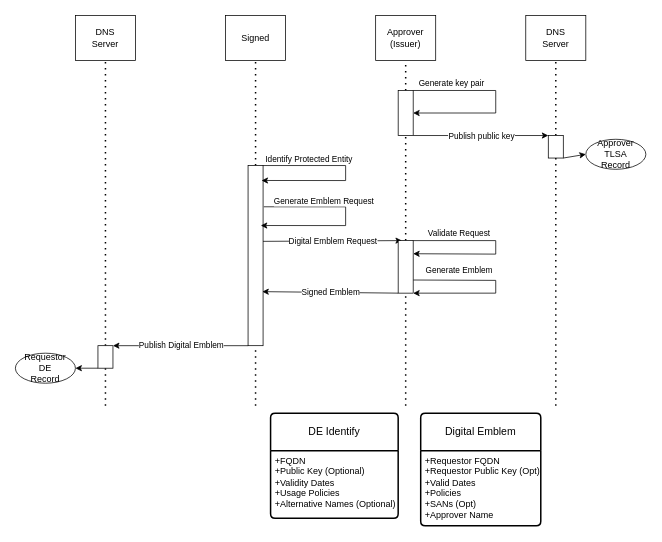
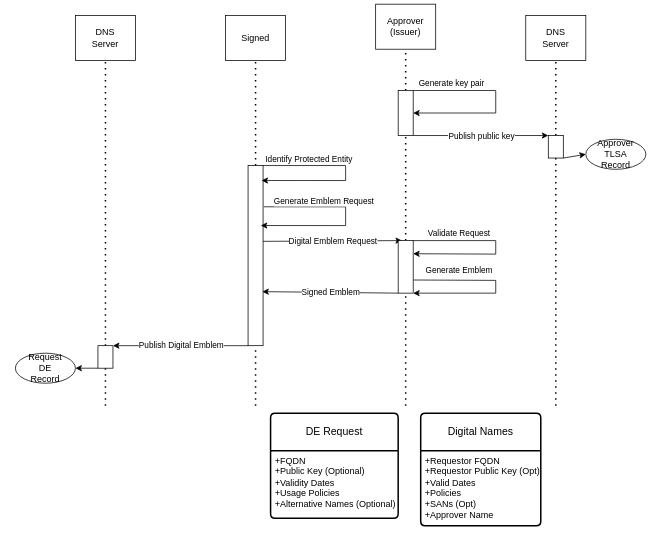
node "Approver (Issuer)": moved (405, 38) -> (405, 27)
node "Requestor DE Record": label "Requestor DE Record" -> "Request DE Record"
node "DE Identify": label "DE Identify" -> "DE Request"
node "Digital Emblem": label "Digital Emblem" -> "Digital Names"
